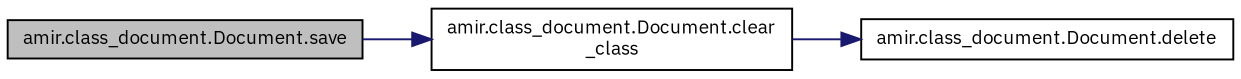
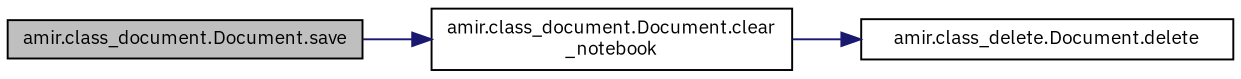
node "amir.class_document.Document.clear _class": label "amir.class_document.Document.clear _class" -> "amir.class_document.Document.clear _notebook"
node "amir.class_document.Document.delete": label "amir.class_document.Document.delete" -> "amir.class_delete.Document.delete"
